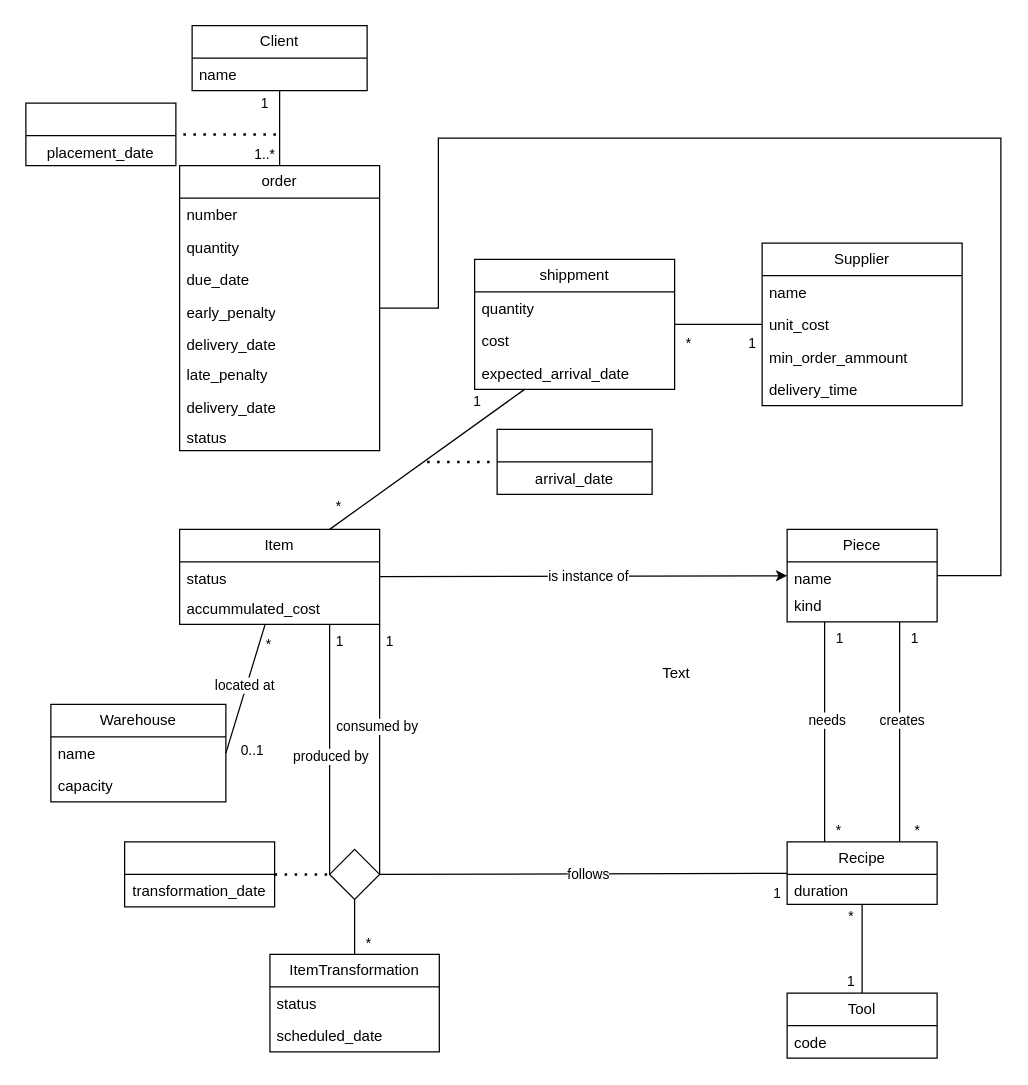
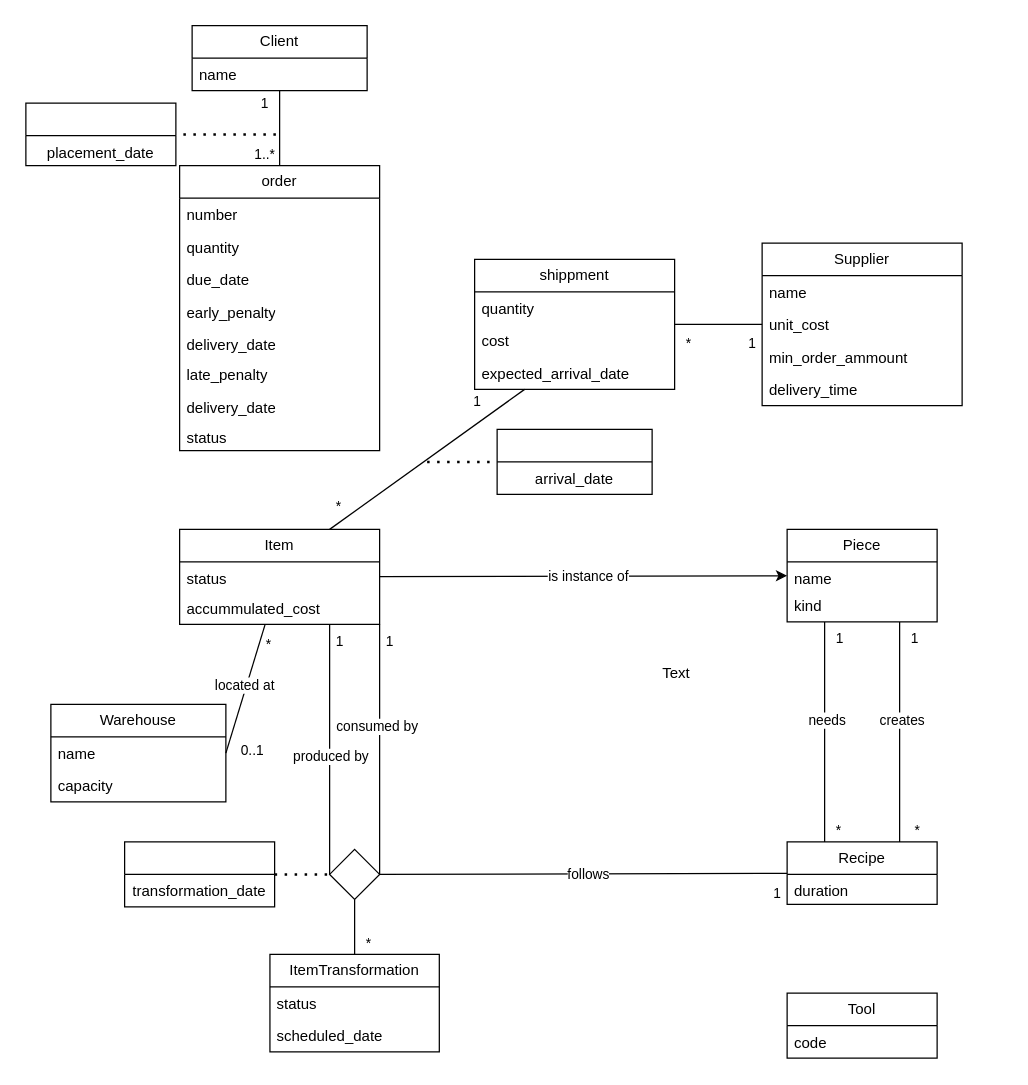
edge "order" -- "Piece": removed
edge "Recipe" -- "Tool": removed, labels "*", "1"
